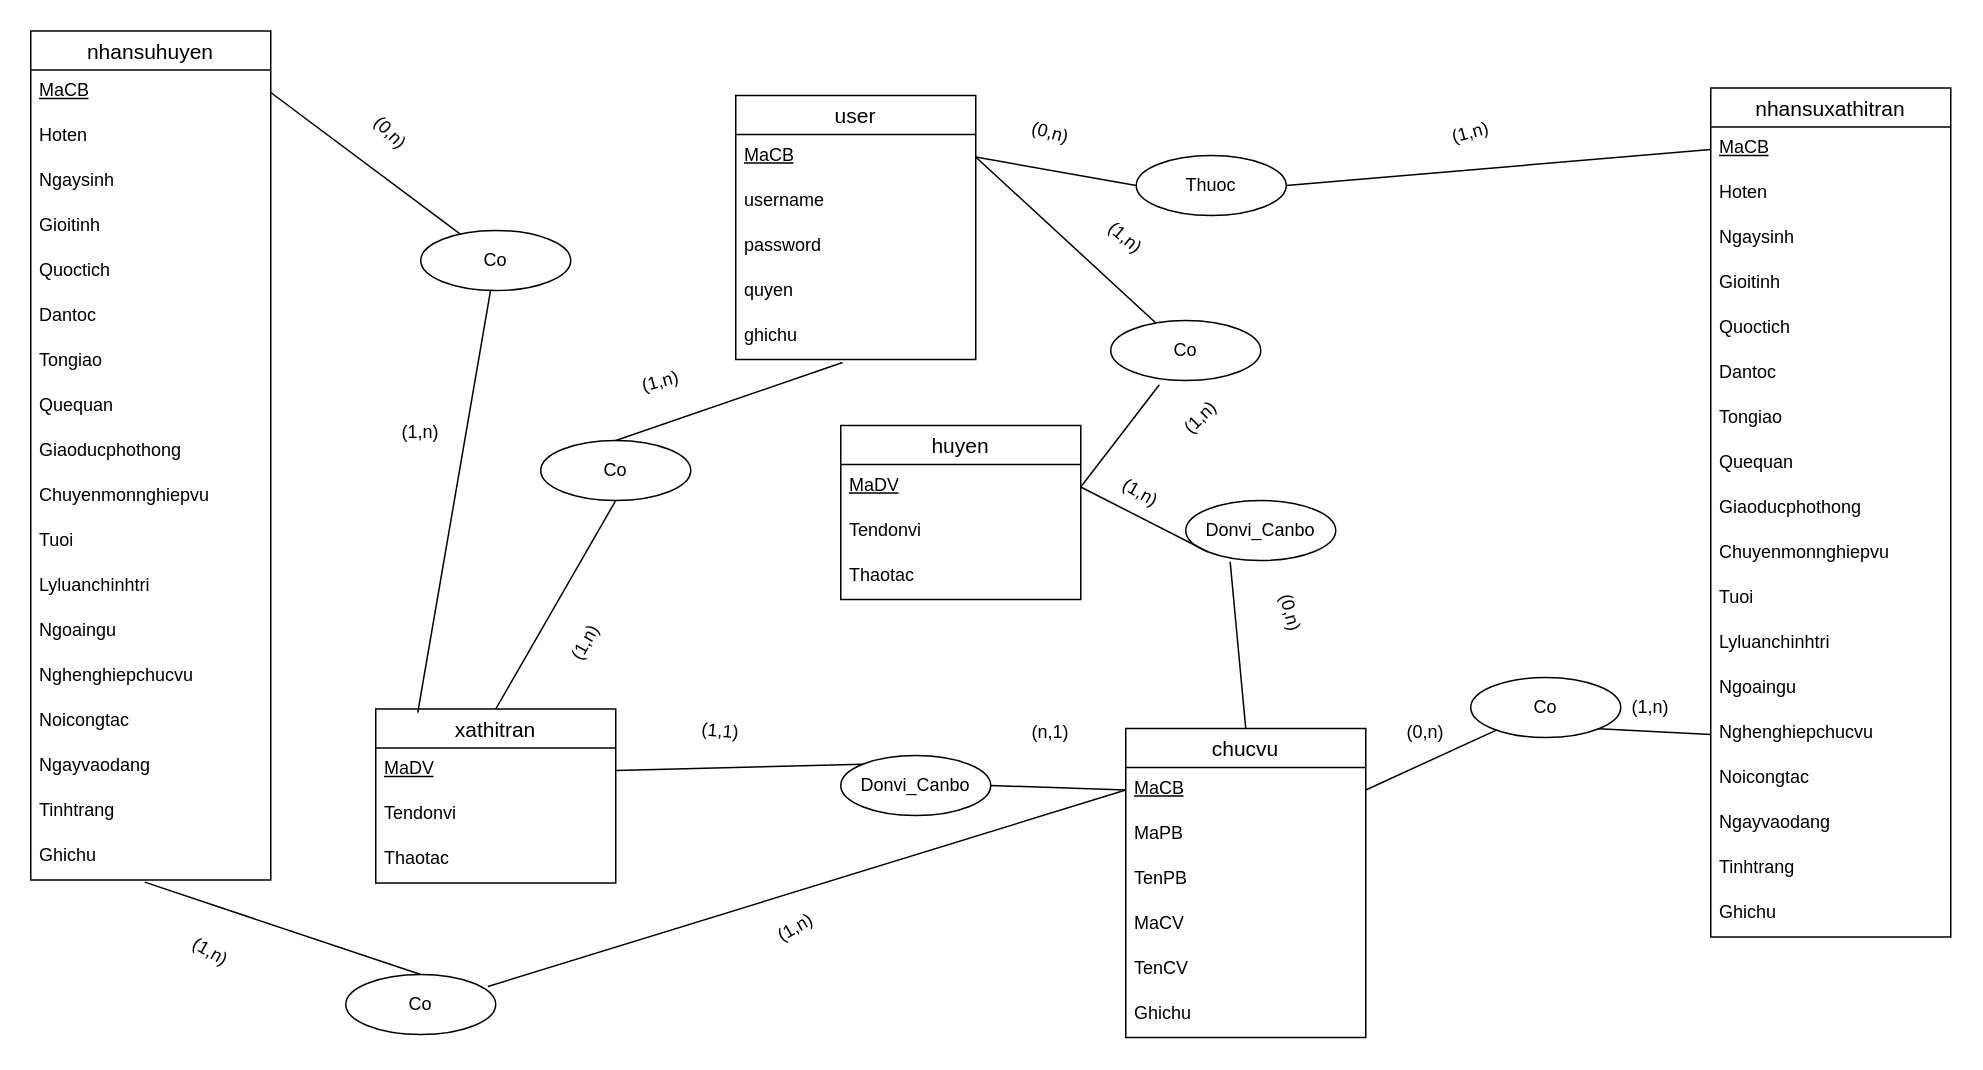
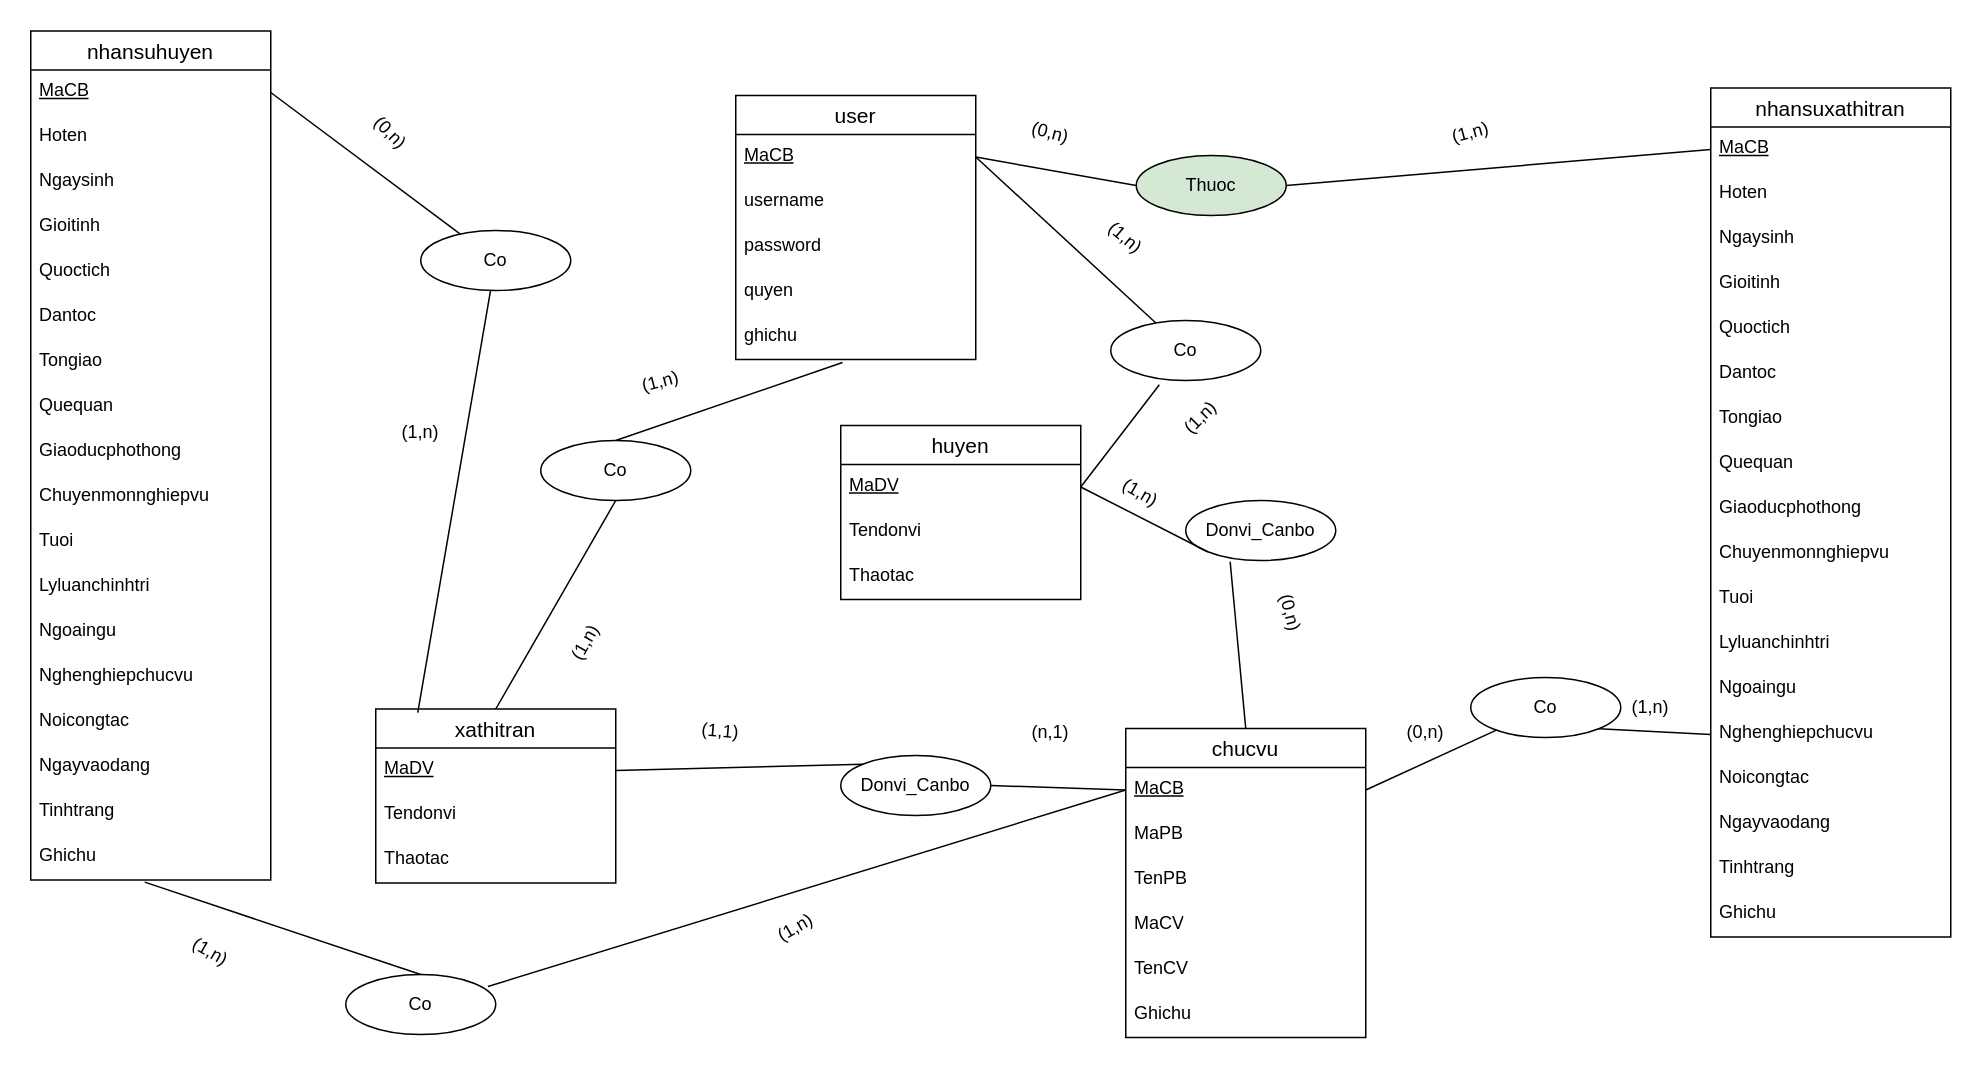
node "Thuoc": fillcolor #ffffff -> #d5e8d4
